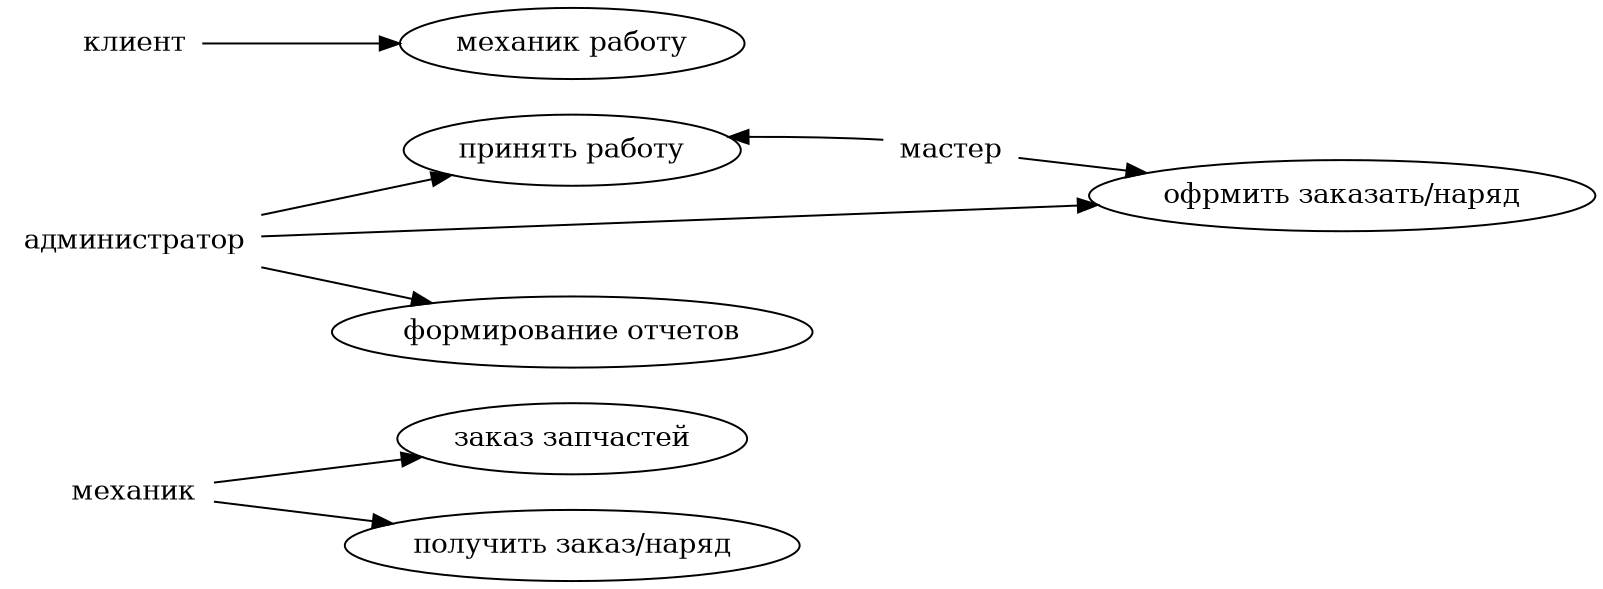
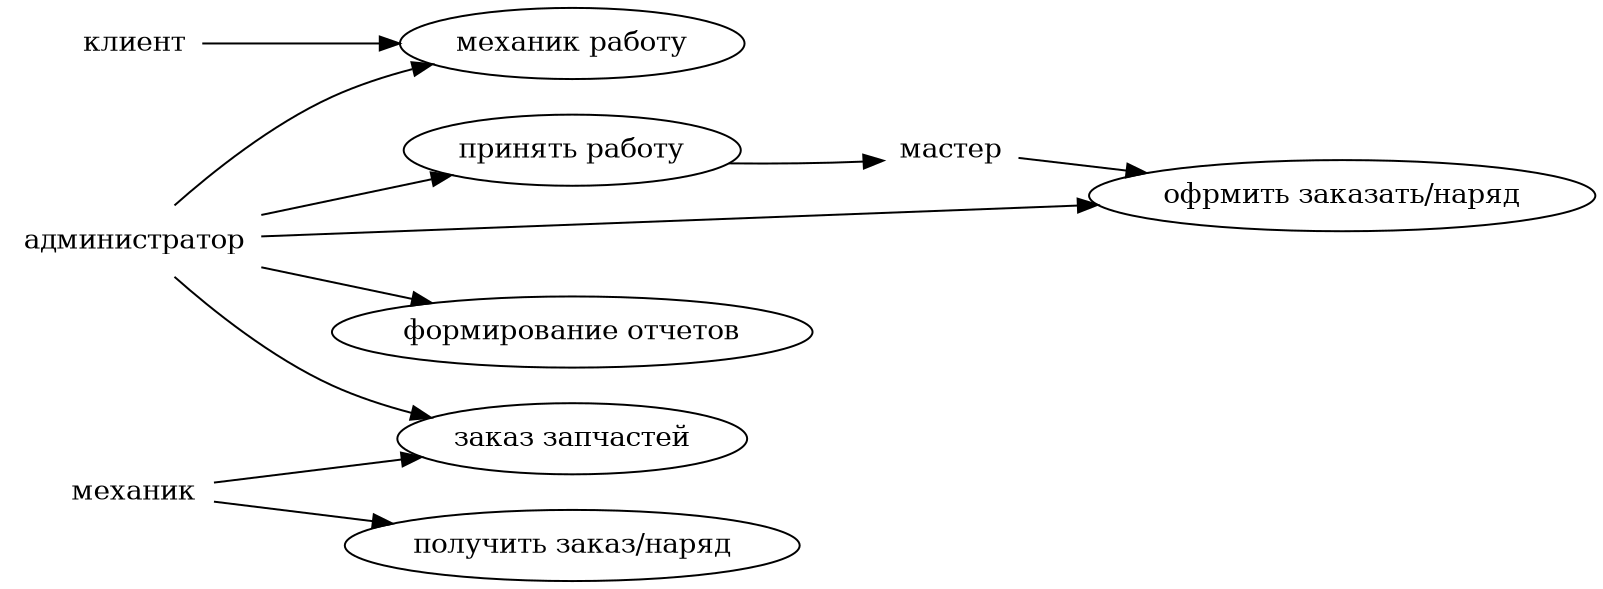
edge "администратор" -> "механик работу": added
edge "мастер" -> "принять работу": reversed
edge "администратор" -> "заказ запчастей": added
